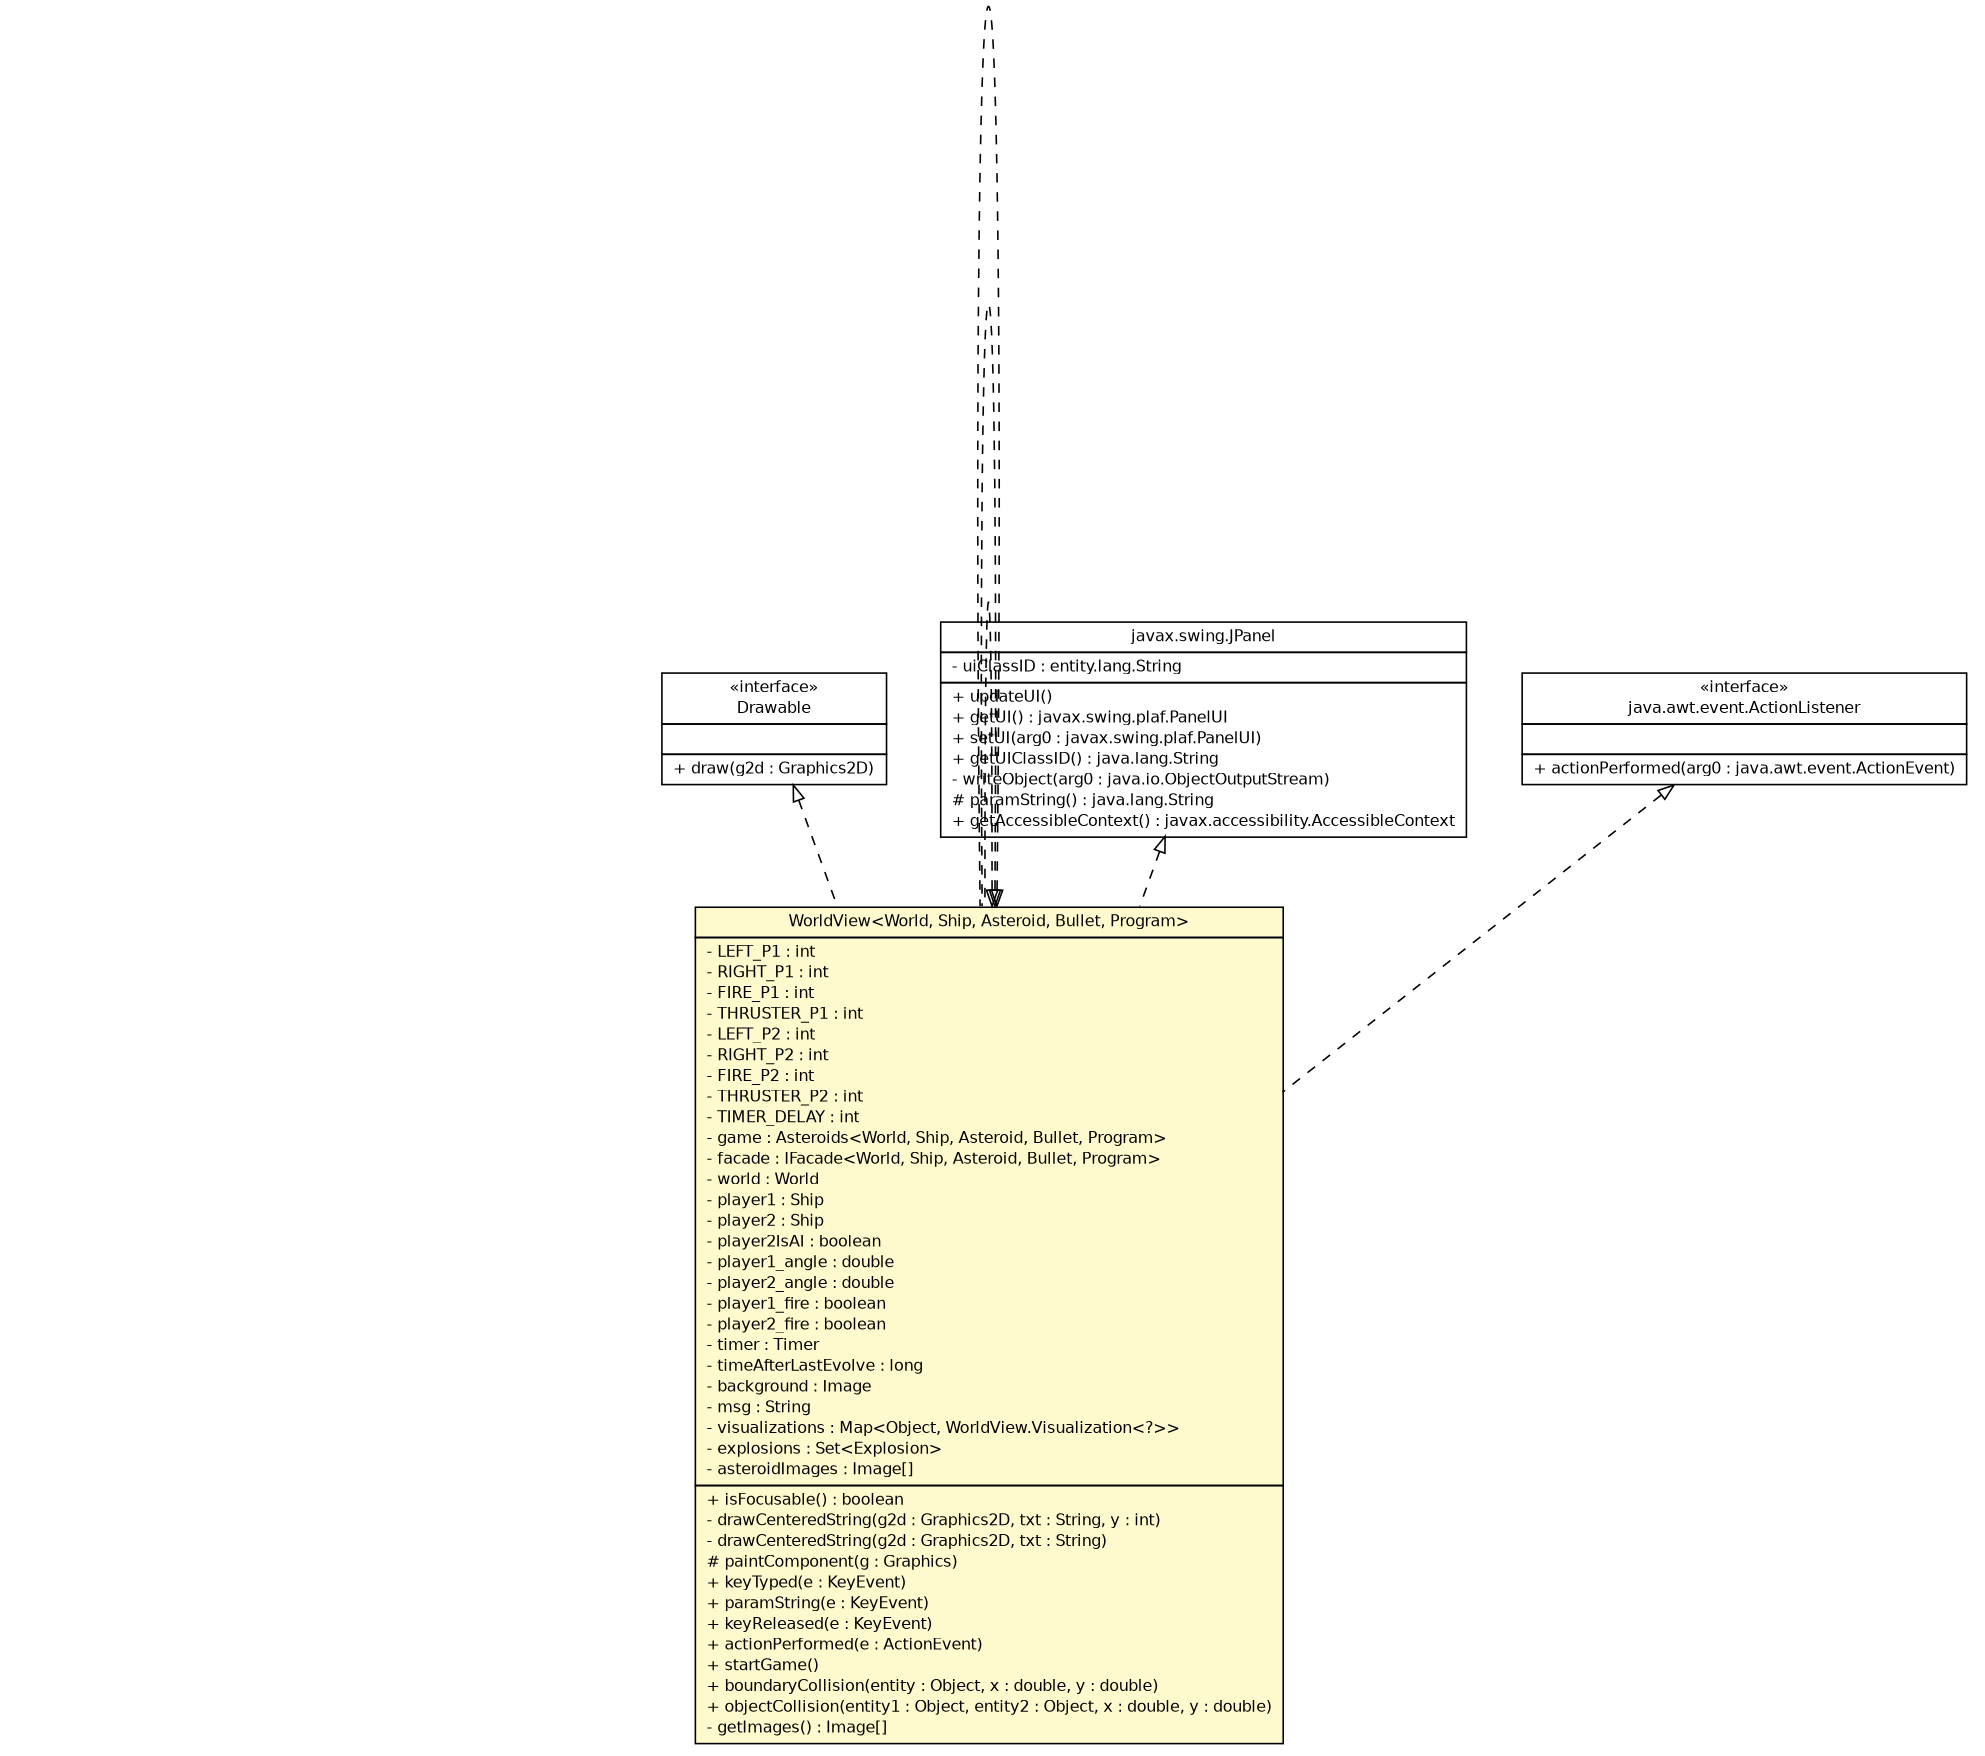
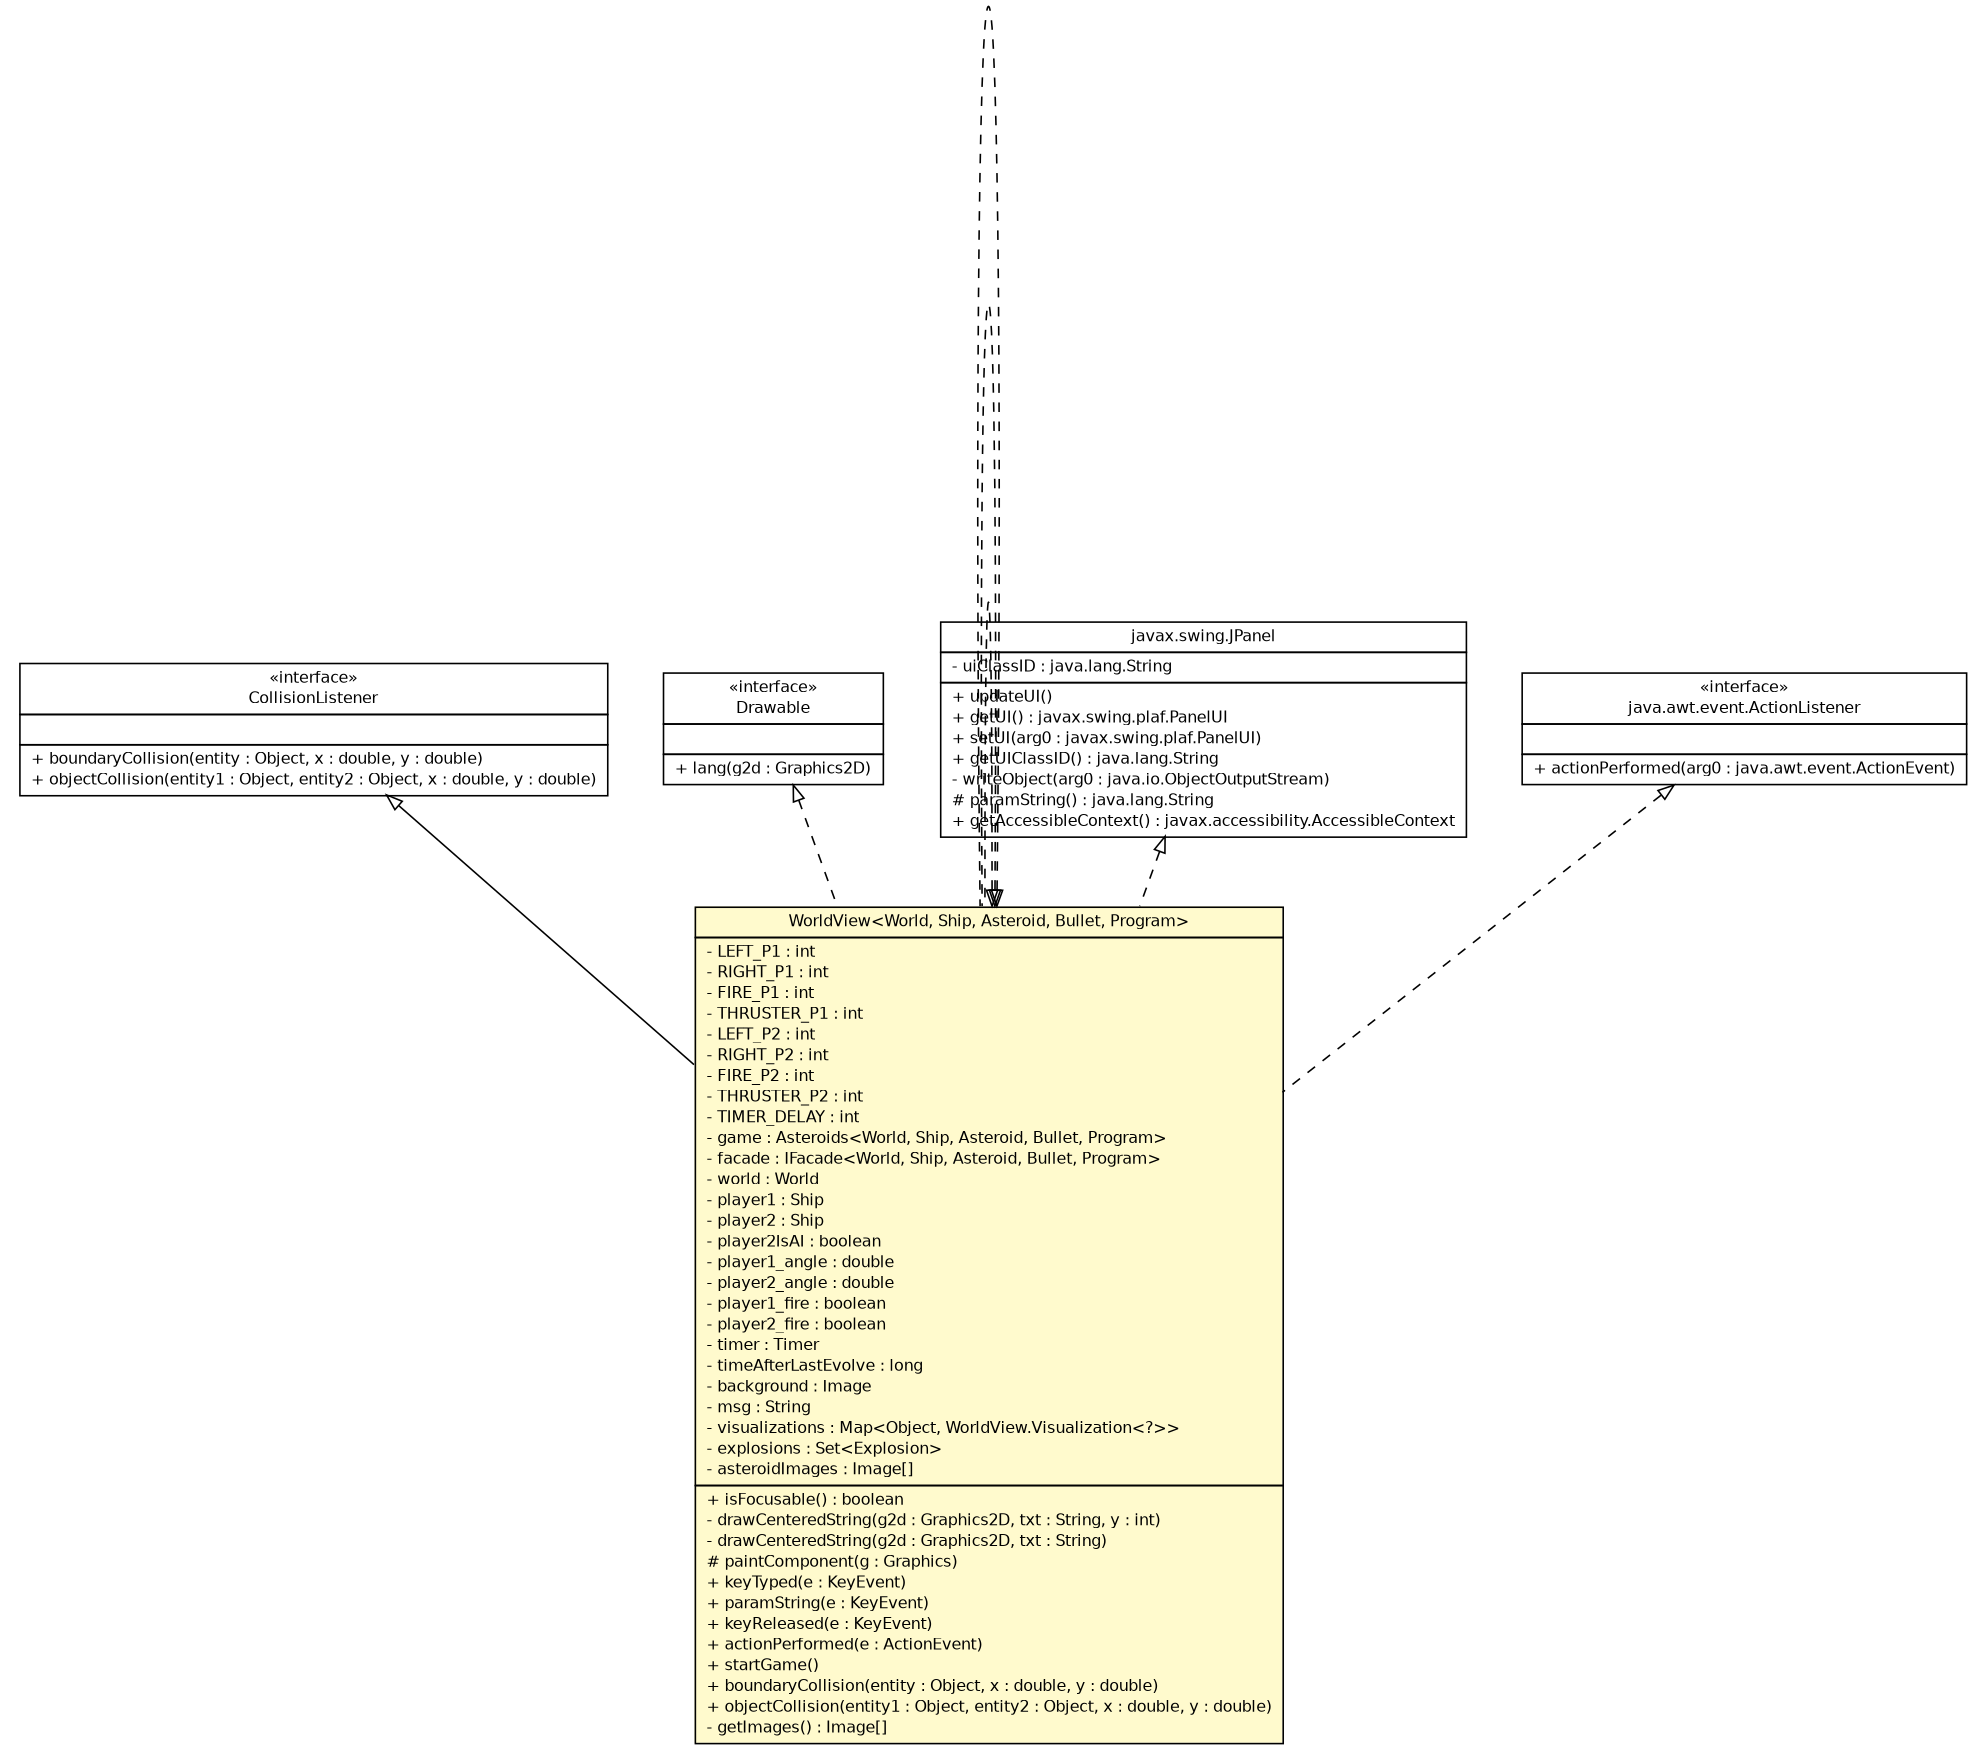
node "javax.swing.JPanel": text "- uiClassID : entity.lang.String" -> "- uiClassID : java.lang.String"
node "CollisionListener": added
node "Drawable": text "+ draw(g2d : Graphics2D)" -> "+ lang(g2d : Graphics2D)"
